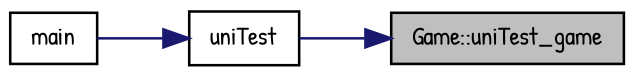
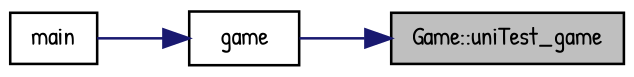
node "uniTest": label "uniTest" -> "game"
